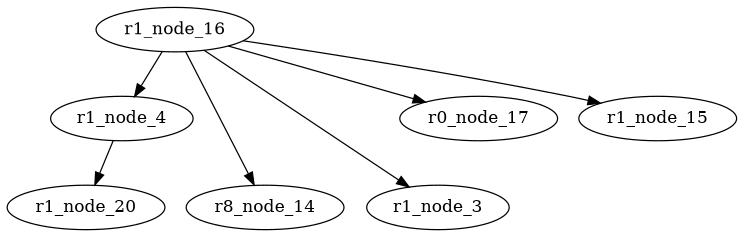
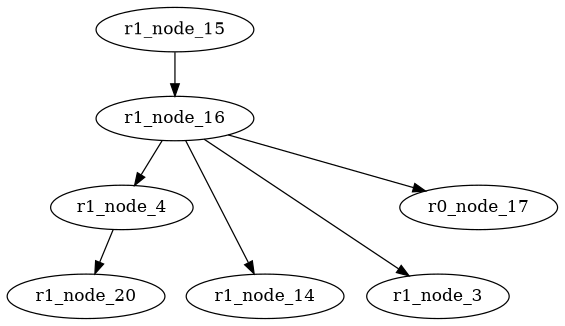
edge "r1_node_16" -> "r1_node_15": reversed
node "r8_node_14": label "r8_node_14" -> "r1_node_14"
